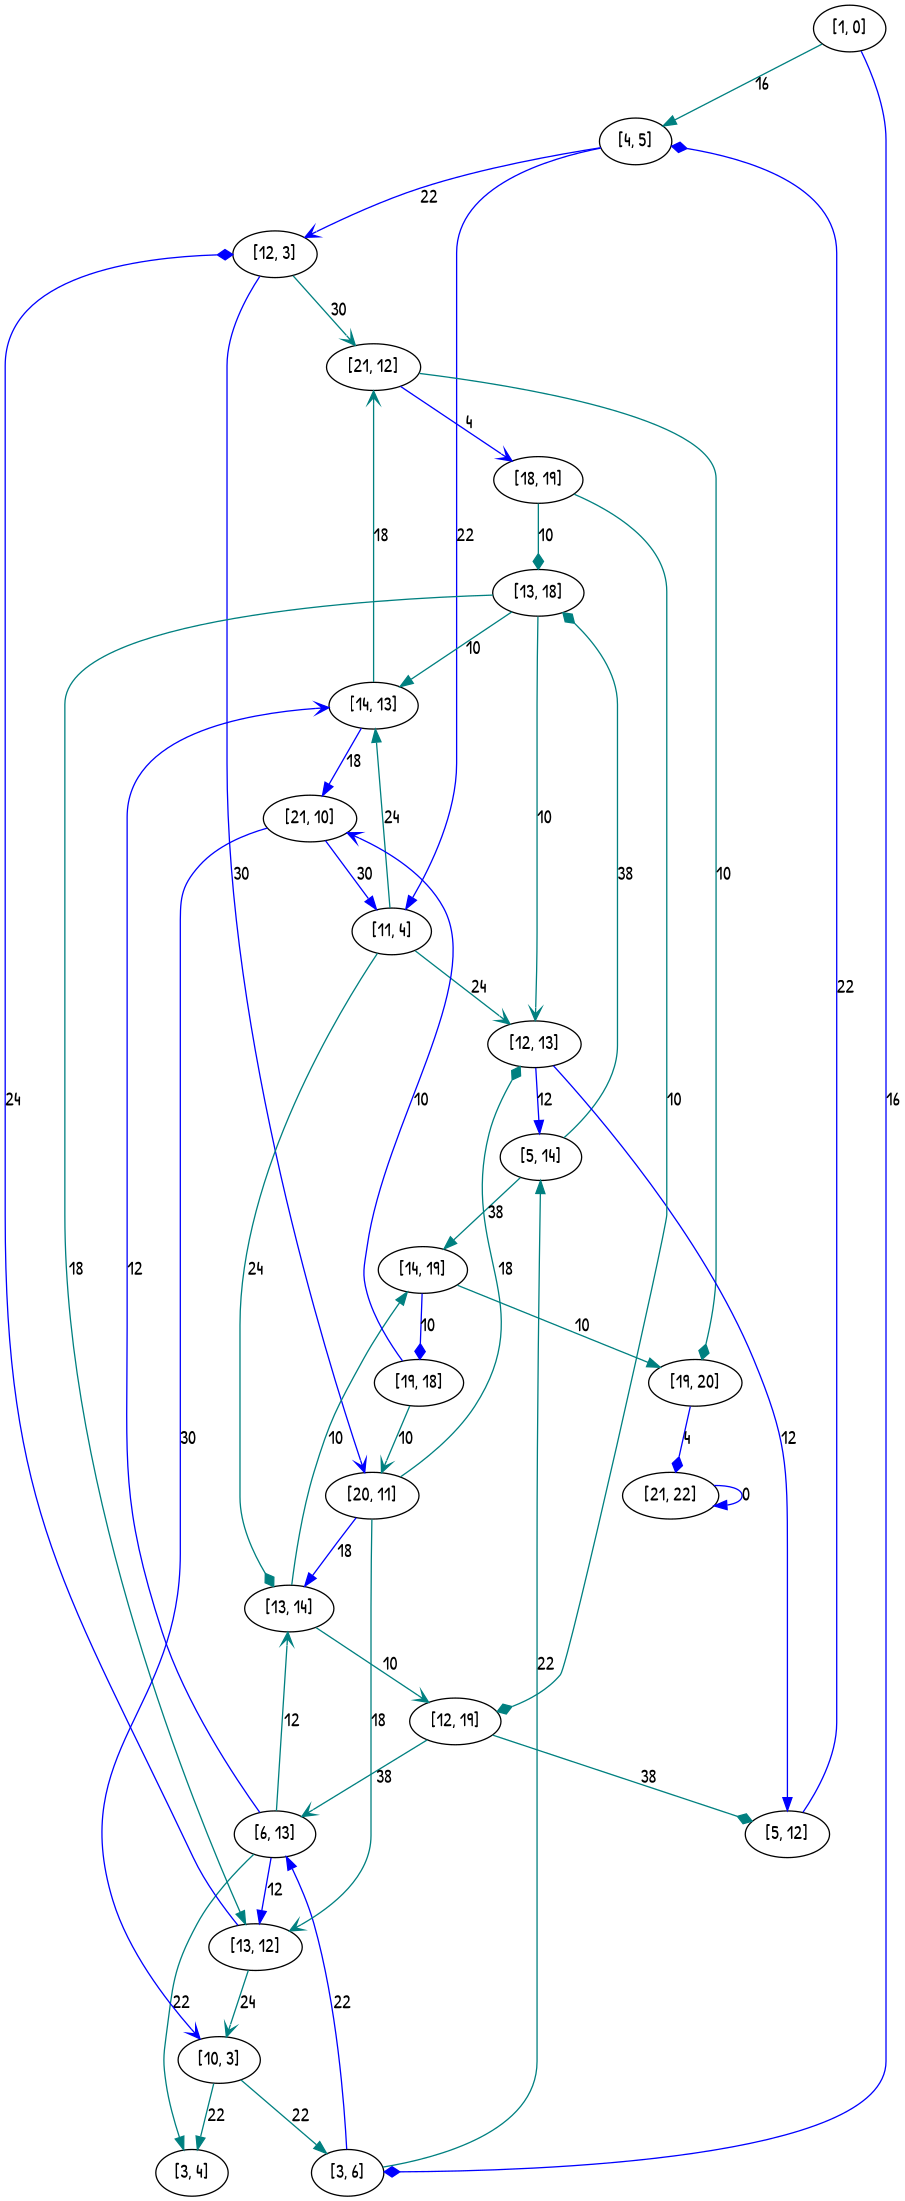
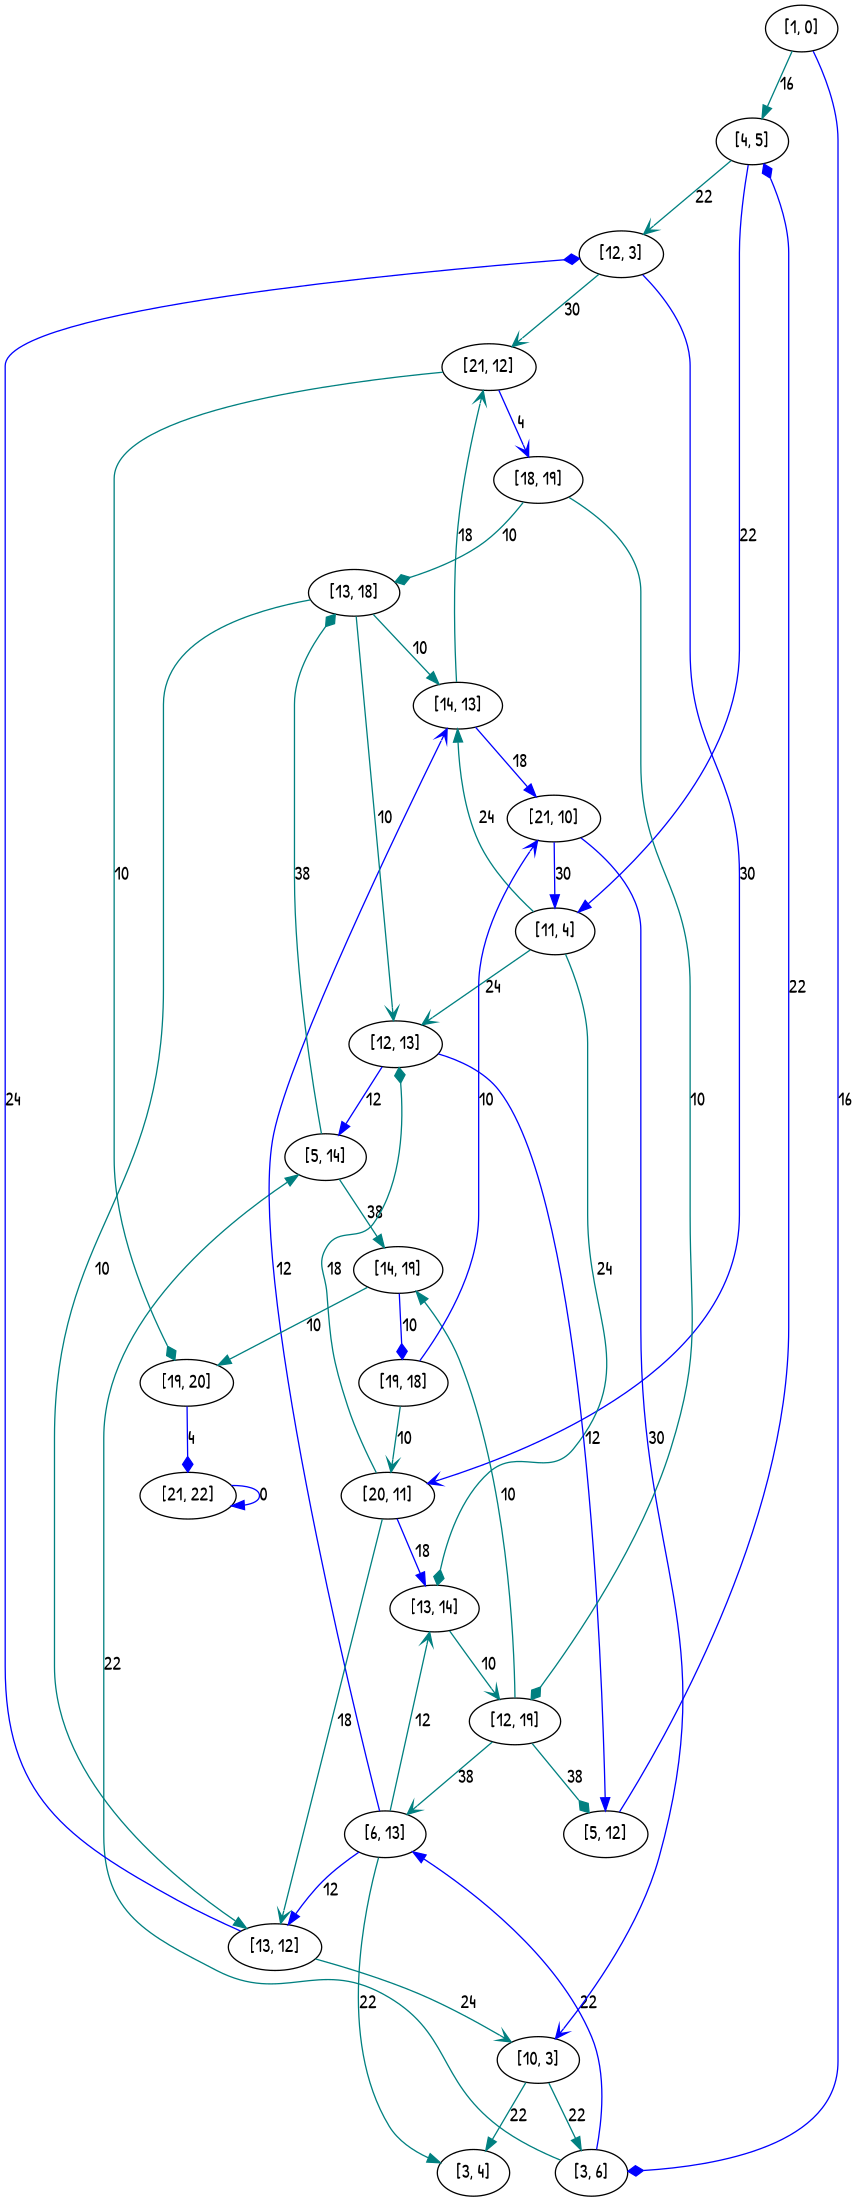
edge "[4, 5]" -> "[12, 3]": color blue -> teal
edge "[13, 18]" -> "[13, 12]": label "18" -> "10"
edge "[13, 14]" -> "[14, 19]": now "[12, 19]" -> "[14, 19]"
